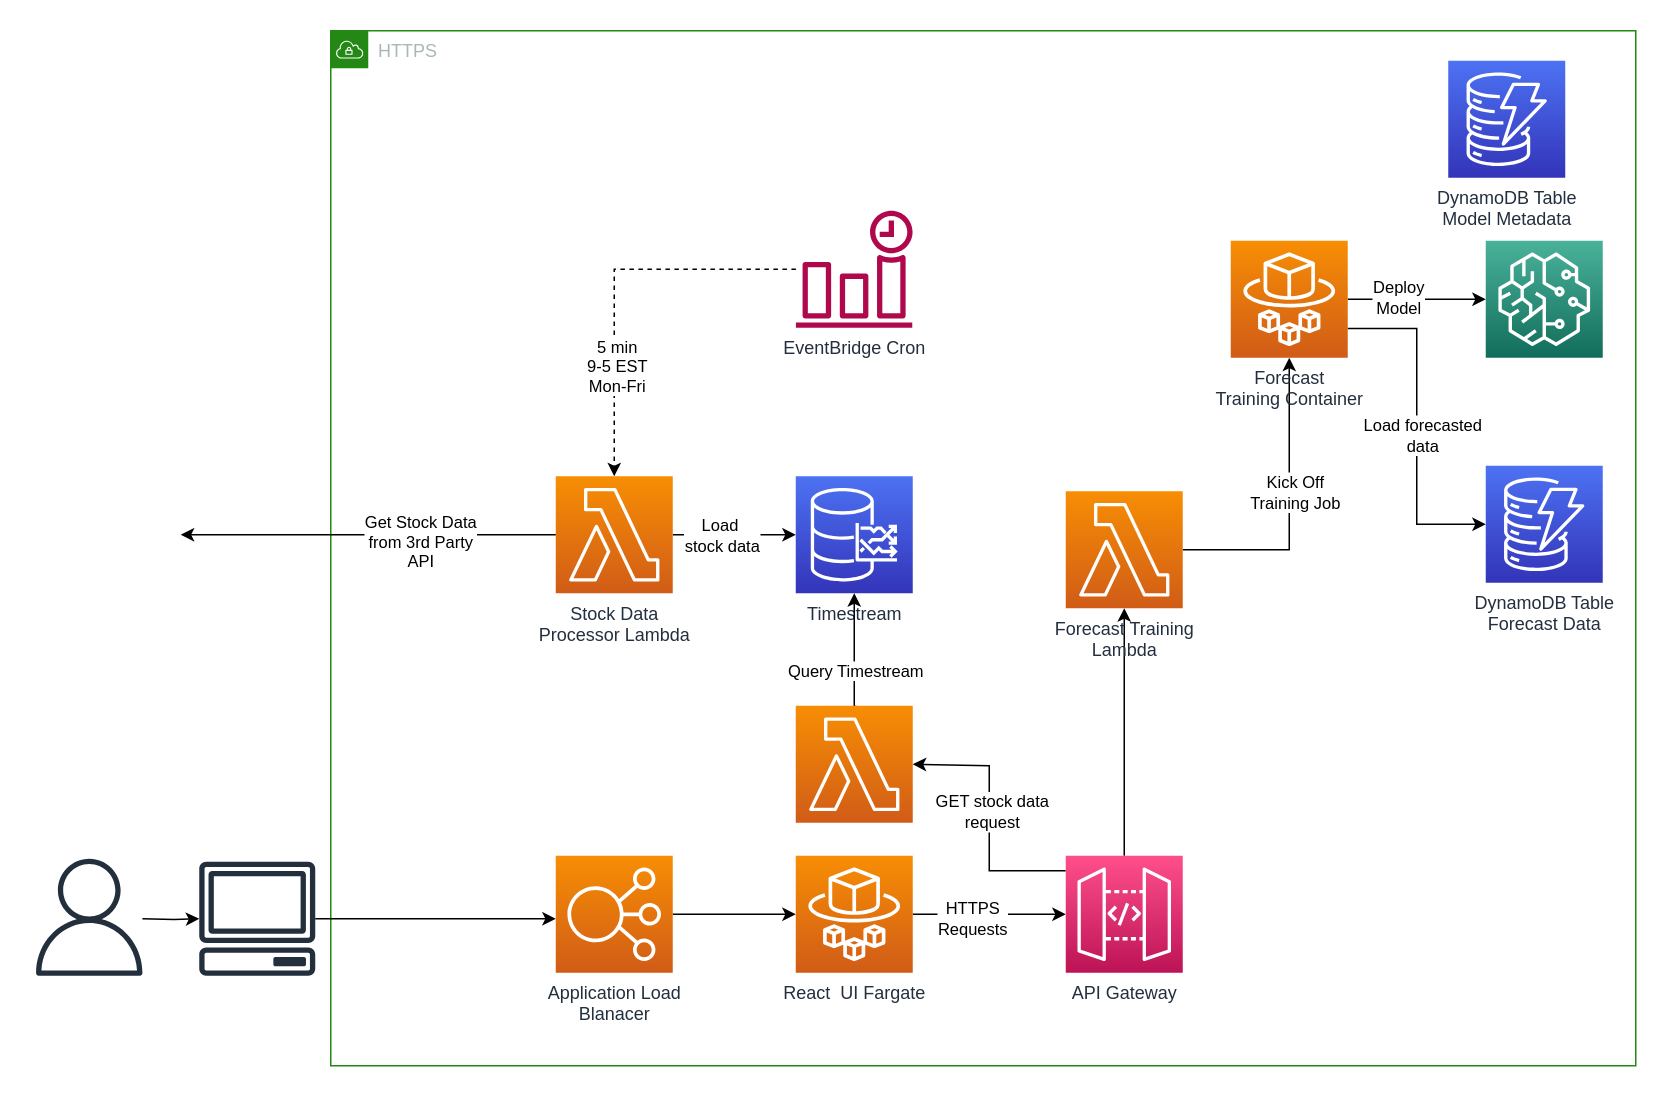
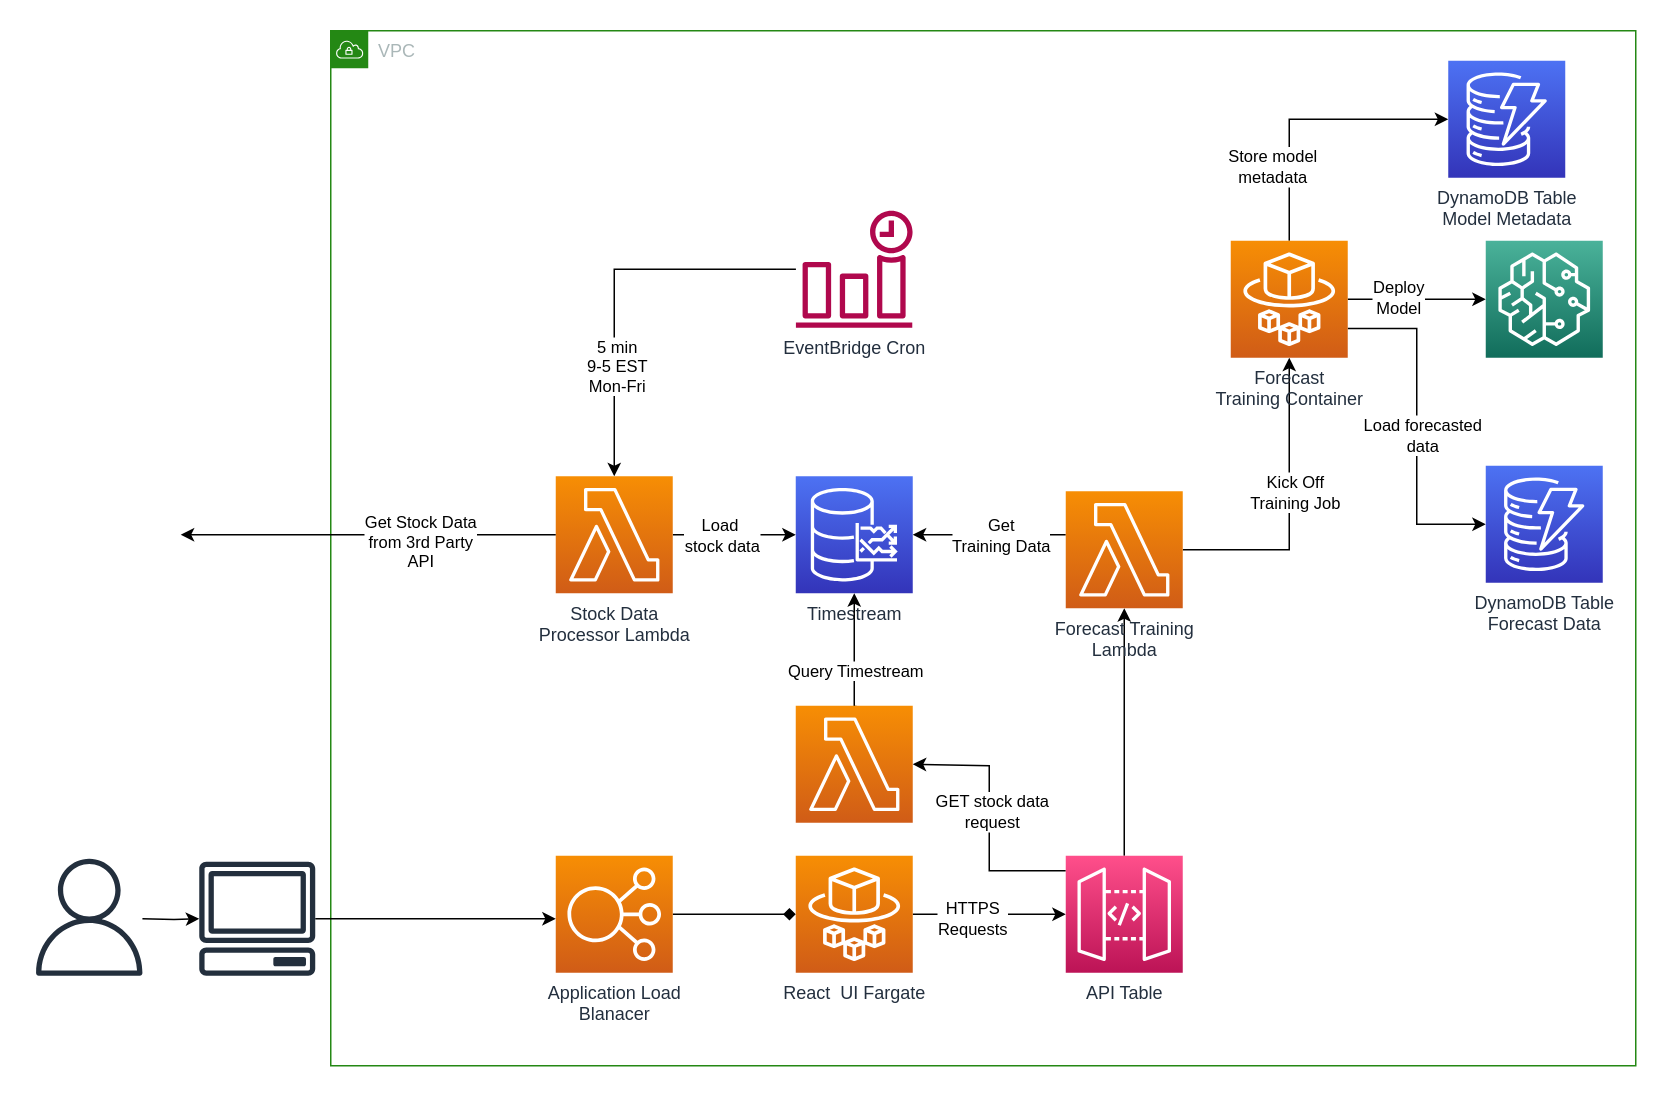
node "HTTPS": label "HTTPS" -> "VPC"
edge "Forecast Training Container" -> "DynamoDB Table Model Metadata": added, label "Store model metadata"
edge "EventBridge Cron" -> "Stock Data Processor Lambda": style dashed -> solid
edge "Forecast Training Lambda" -> "Timestream": added, label "Get Training Data"
edge "Application Load Blanacer" -> "React UI Fargate": arrowhead classic -> diamond
node "API Gateway": label "API Gateway" -> "API Table"
